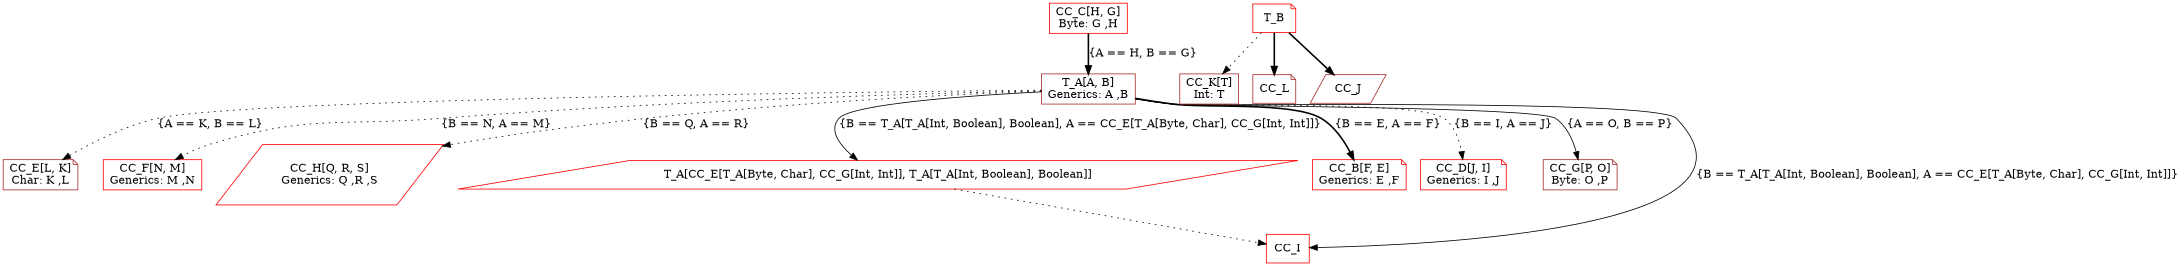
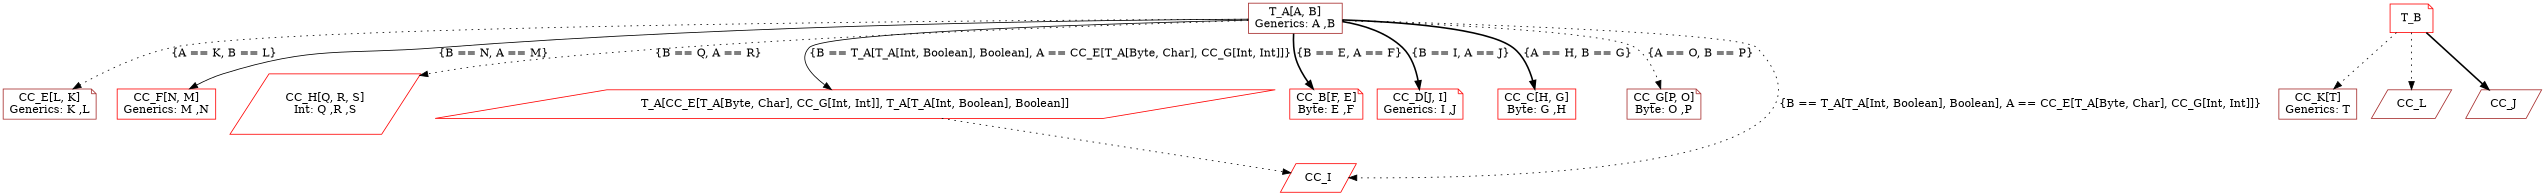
edge "CC_C[H, G] Byte: G ,H" -> "T_A[A, B] Generics: A ,B": reversed
edge "T_B" -> "CC_L": style bold -> dotted
node "CC_K[T] Int: T": label "CC_K[T] Int: T" -> "CC_K[T] Generics: T"
node "CC_L": shape note -> parallelogram
edge "T_A[A, B] Generics: A ,B" -> "CC_D[J, I] Generics: I ,J": style dotted -> bold
edge "T_A[A, B] Generics: A ,B" -> "CC_F[N, M] Generics: M ,N": style dotted -> solid
edge "T_A[A, B] Generics: A ,B" -> "CC_G[P, O] Byte: O ,P": style solid -> dotted
edge "T_A[A, B] Generics: A ,B" -> "CC_I": style solid -> dotted
node "CC_E[L, K] Char: K ,L": label "CC_E[L, K] Char: K ,L" -> "CC_E[L, K] Generics: K ,L"
node "CC_H[Q, R, S] Generics: Q ,R ,S": label "CC_H[Q, R, S] Generics: Q ,R ,S" -> "CC_H[Q, R, S] Int: Q ,R ,S"
node "CC_B[F, E] Generics: E ,F": label "CC_B[F, E] Generics: E ,F" -> "CC_B[F, E] Byte: E ,F"
node "CC_I": shape box -> parallelogram
